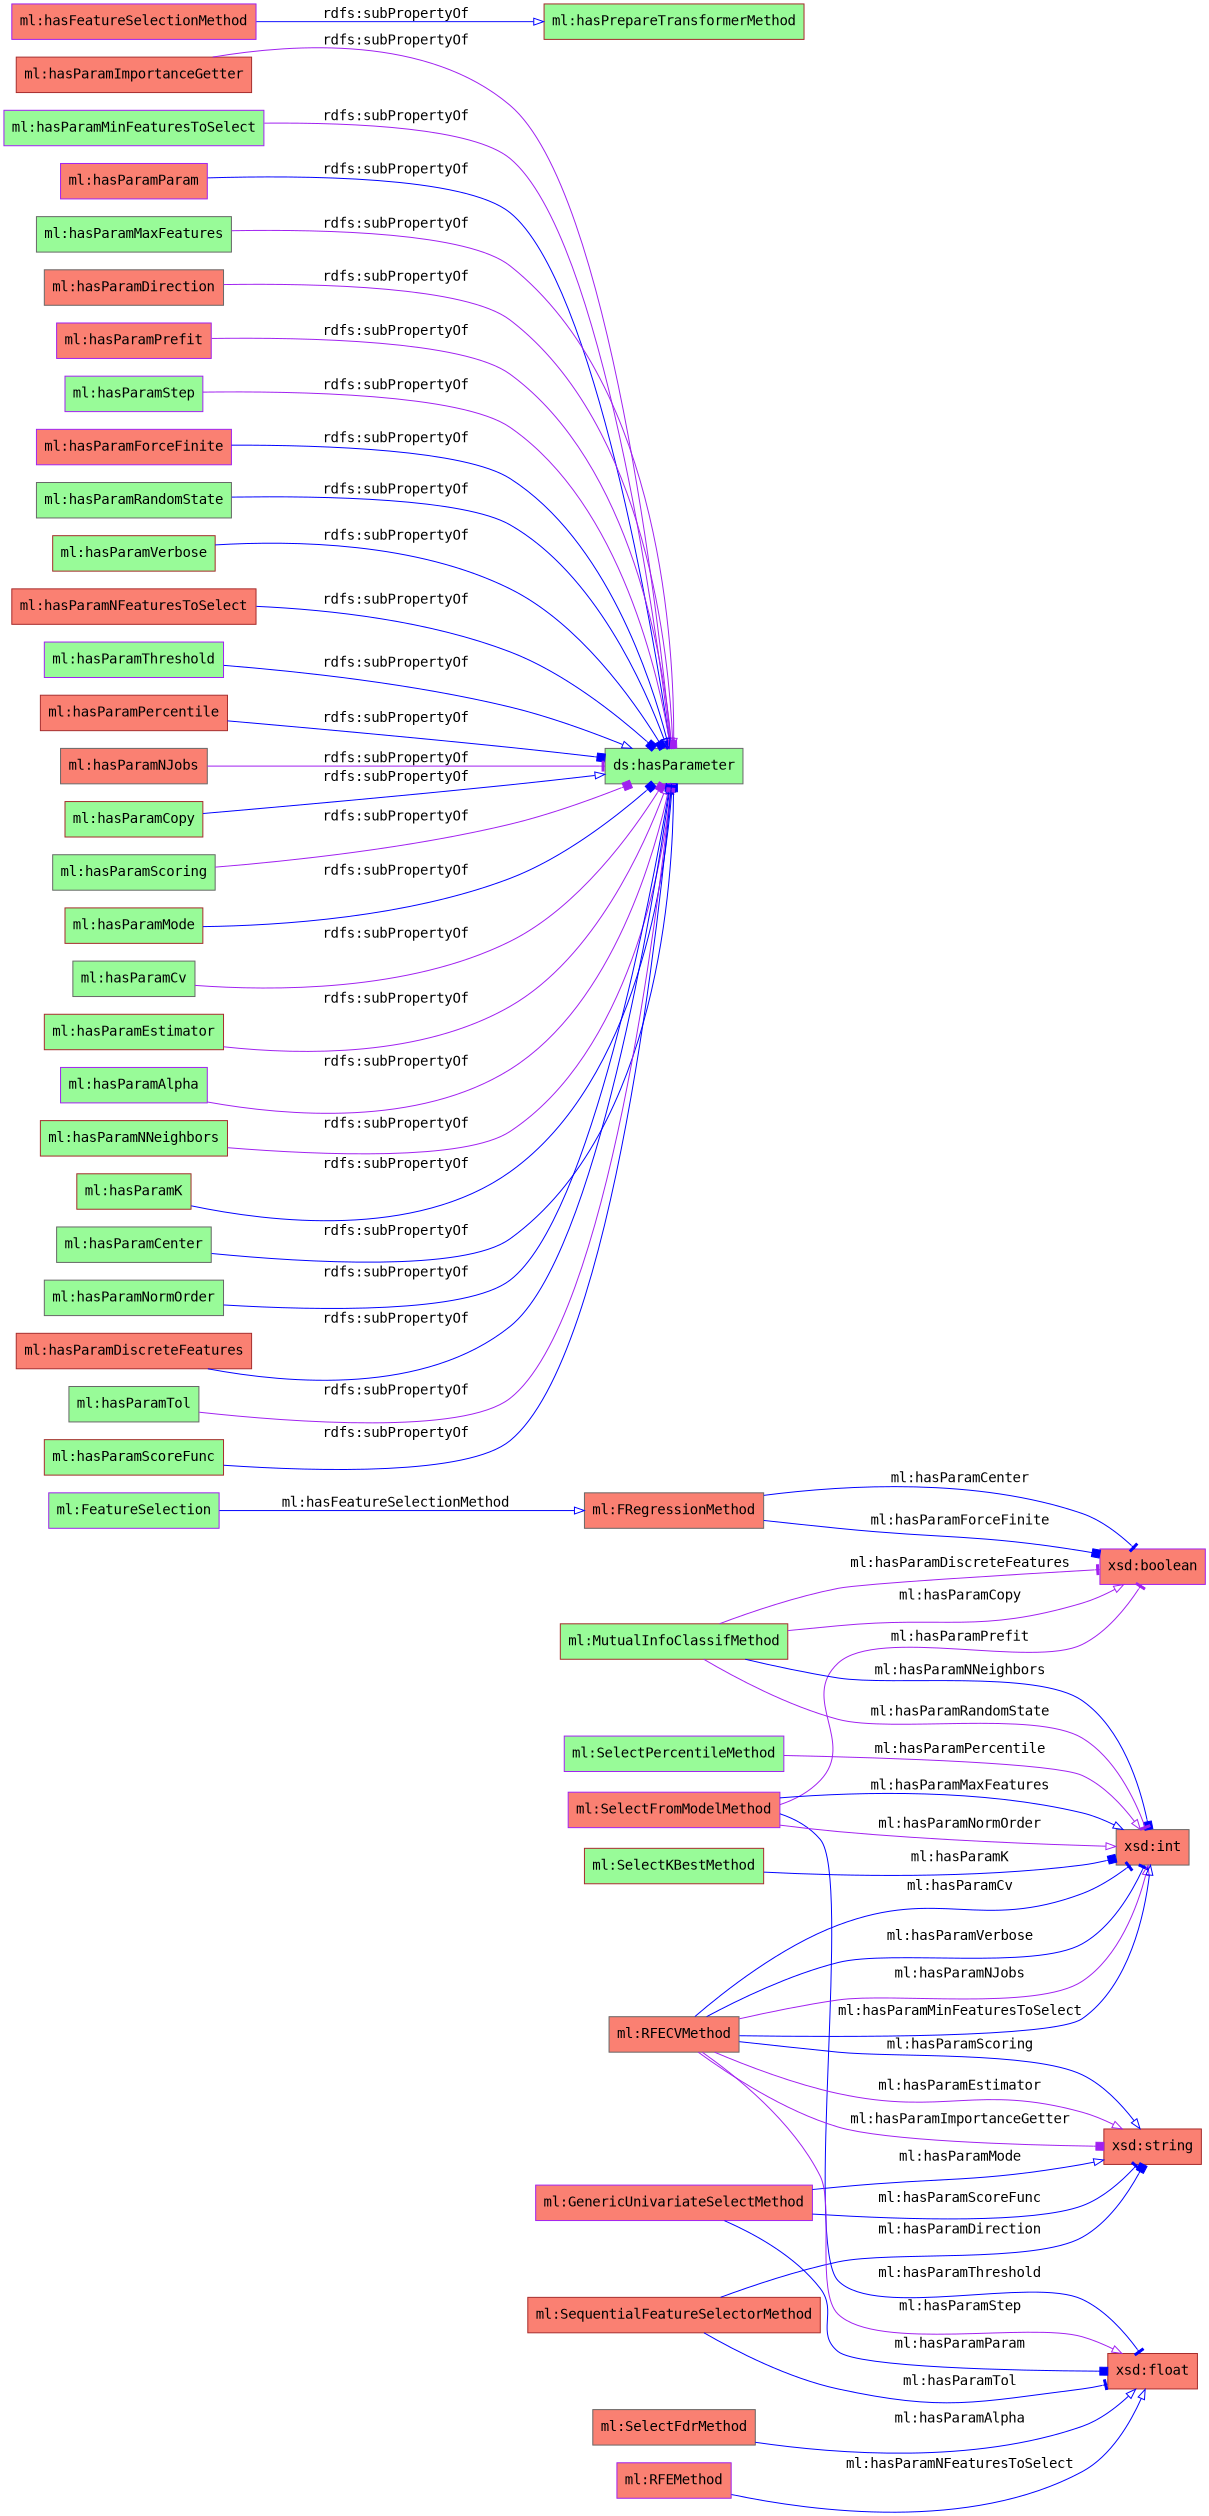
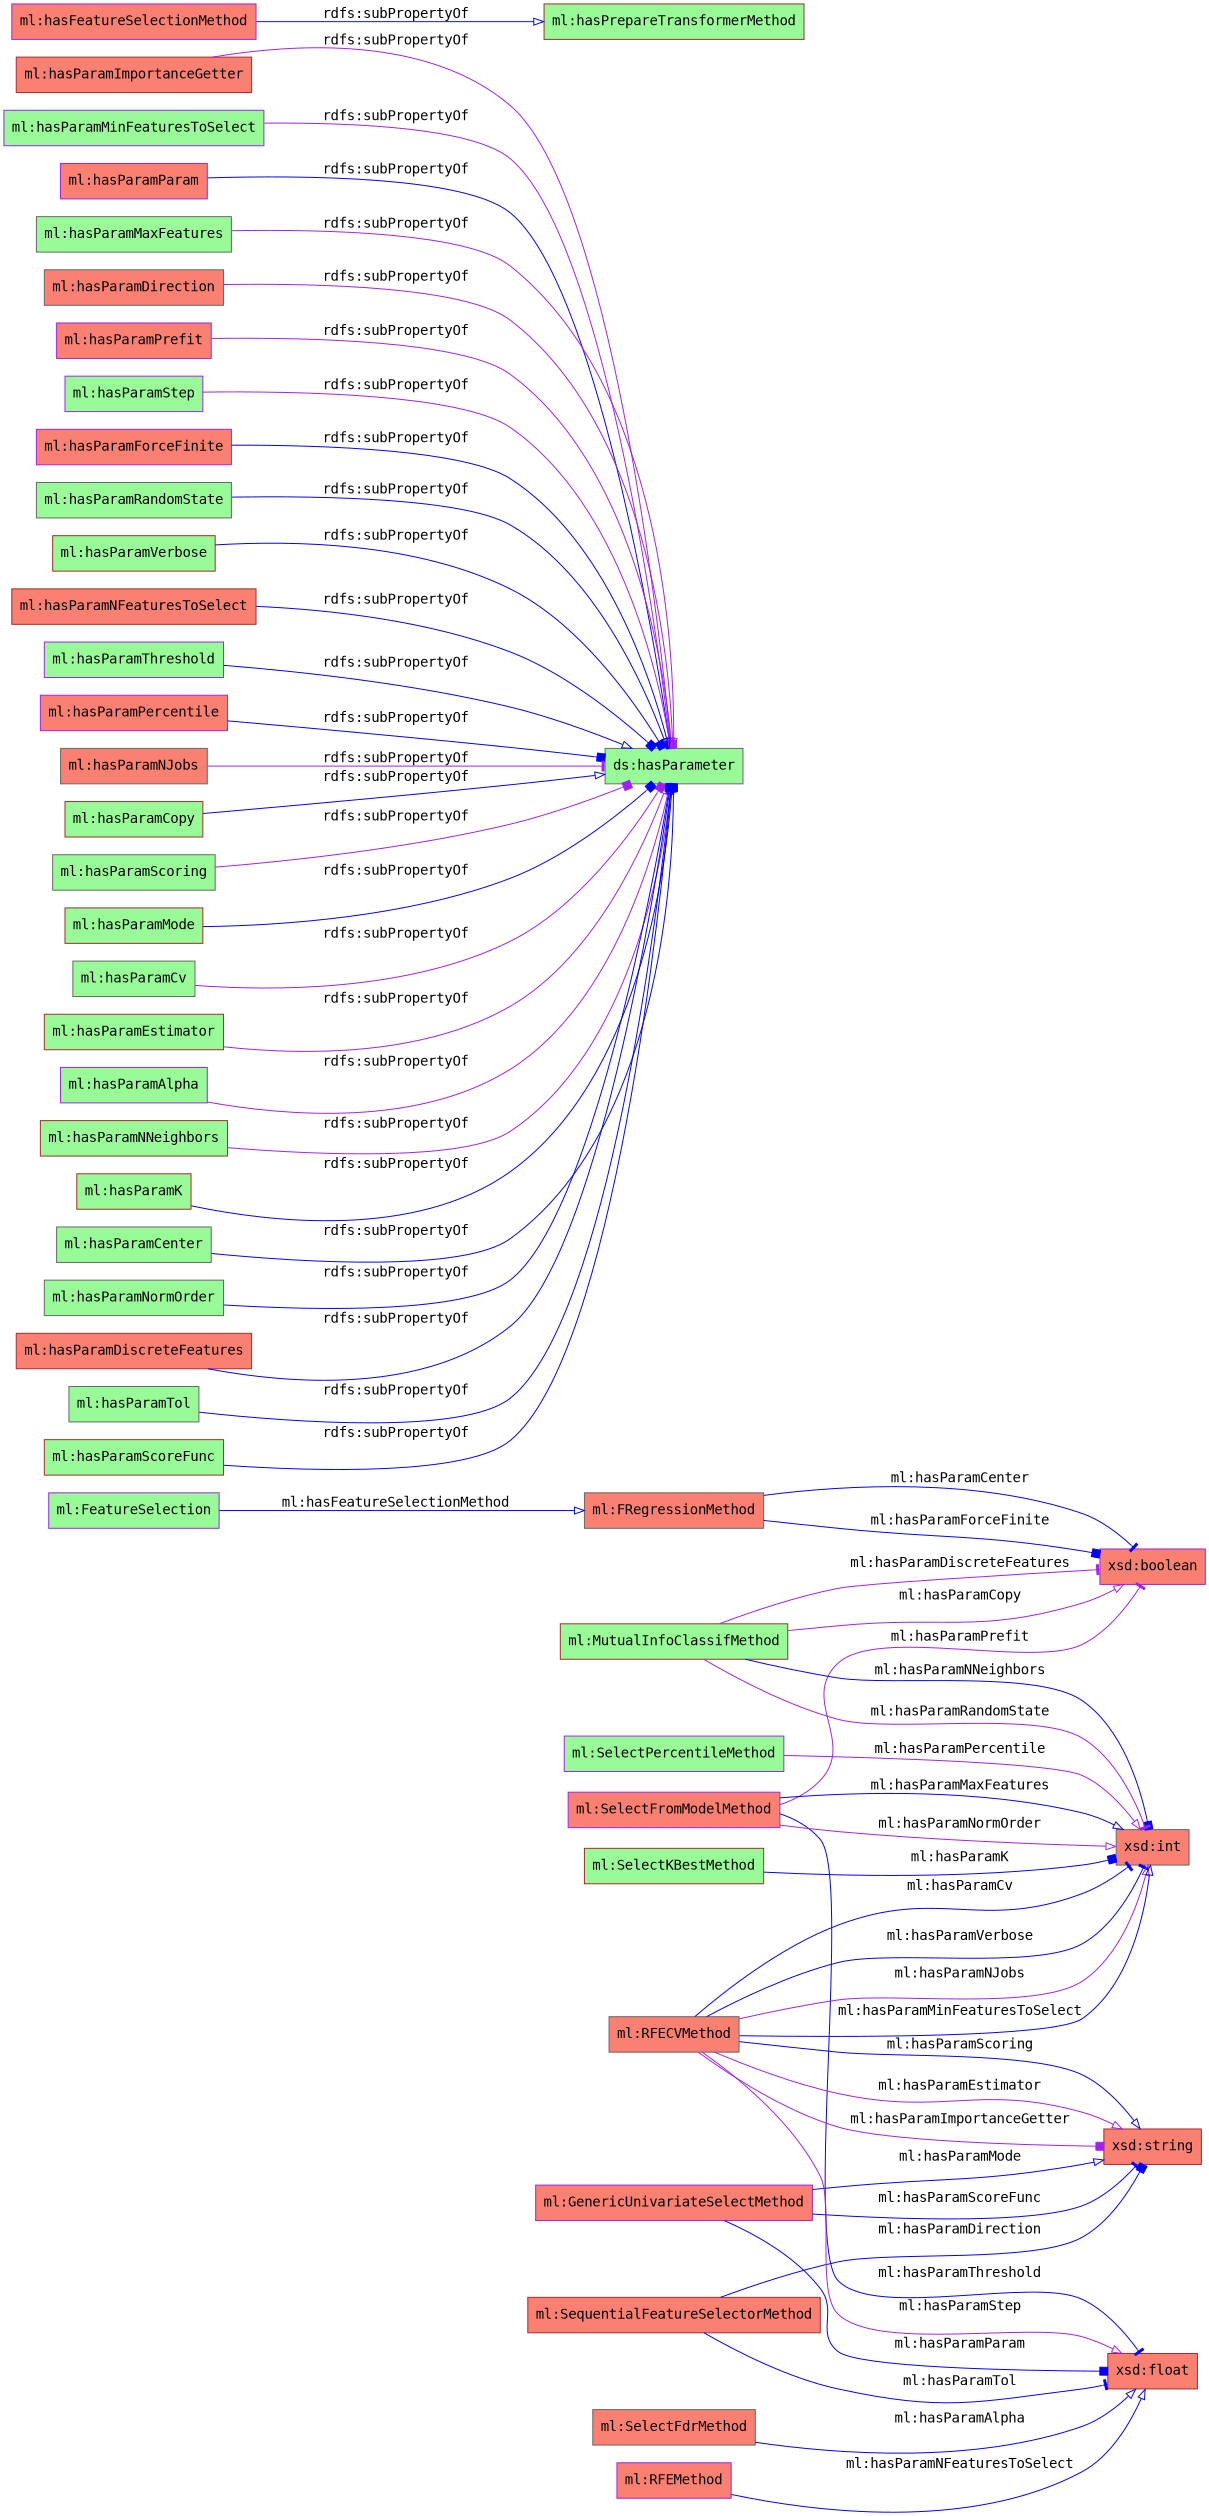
node "ml:hasParamPercentile": color brown -> purple
edge "ml:hasParamTol" -> "ds:hasParameter": color purple -> blue
